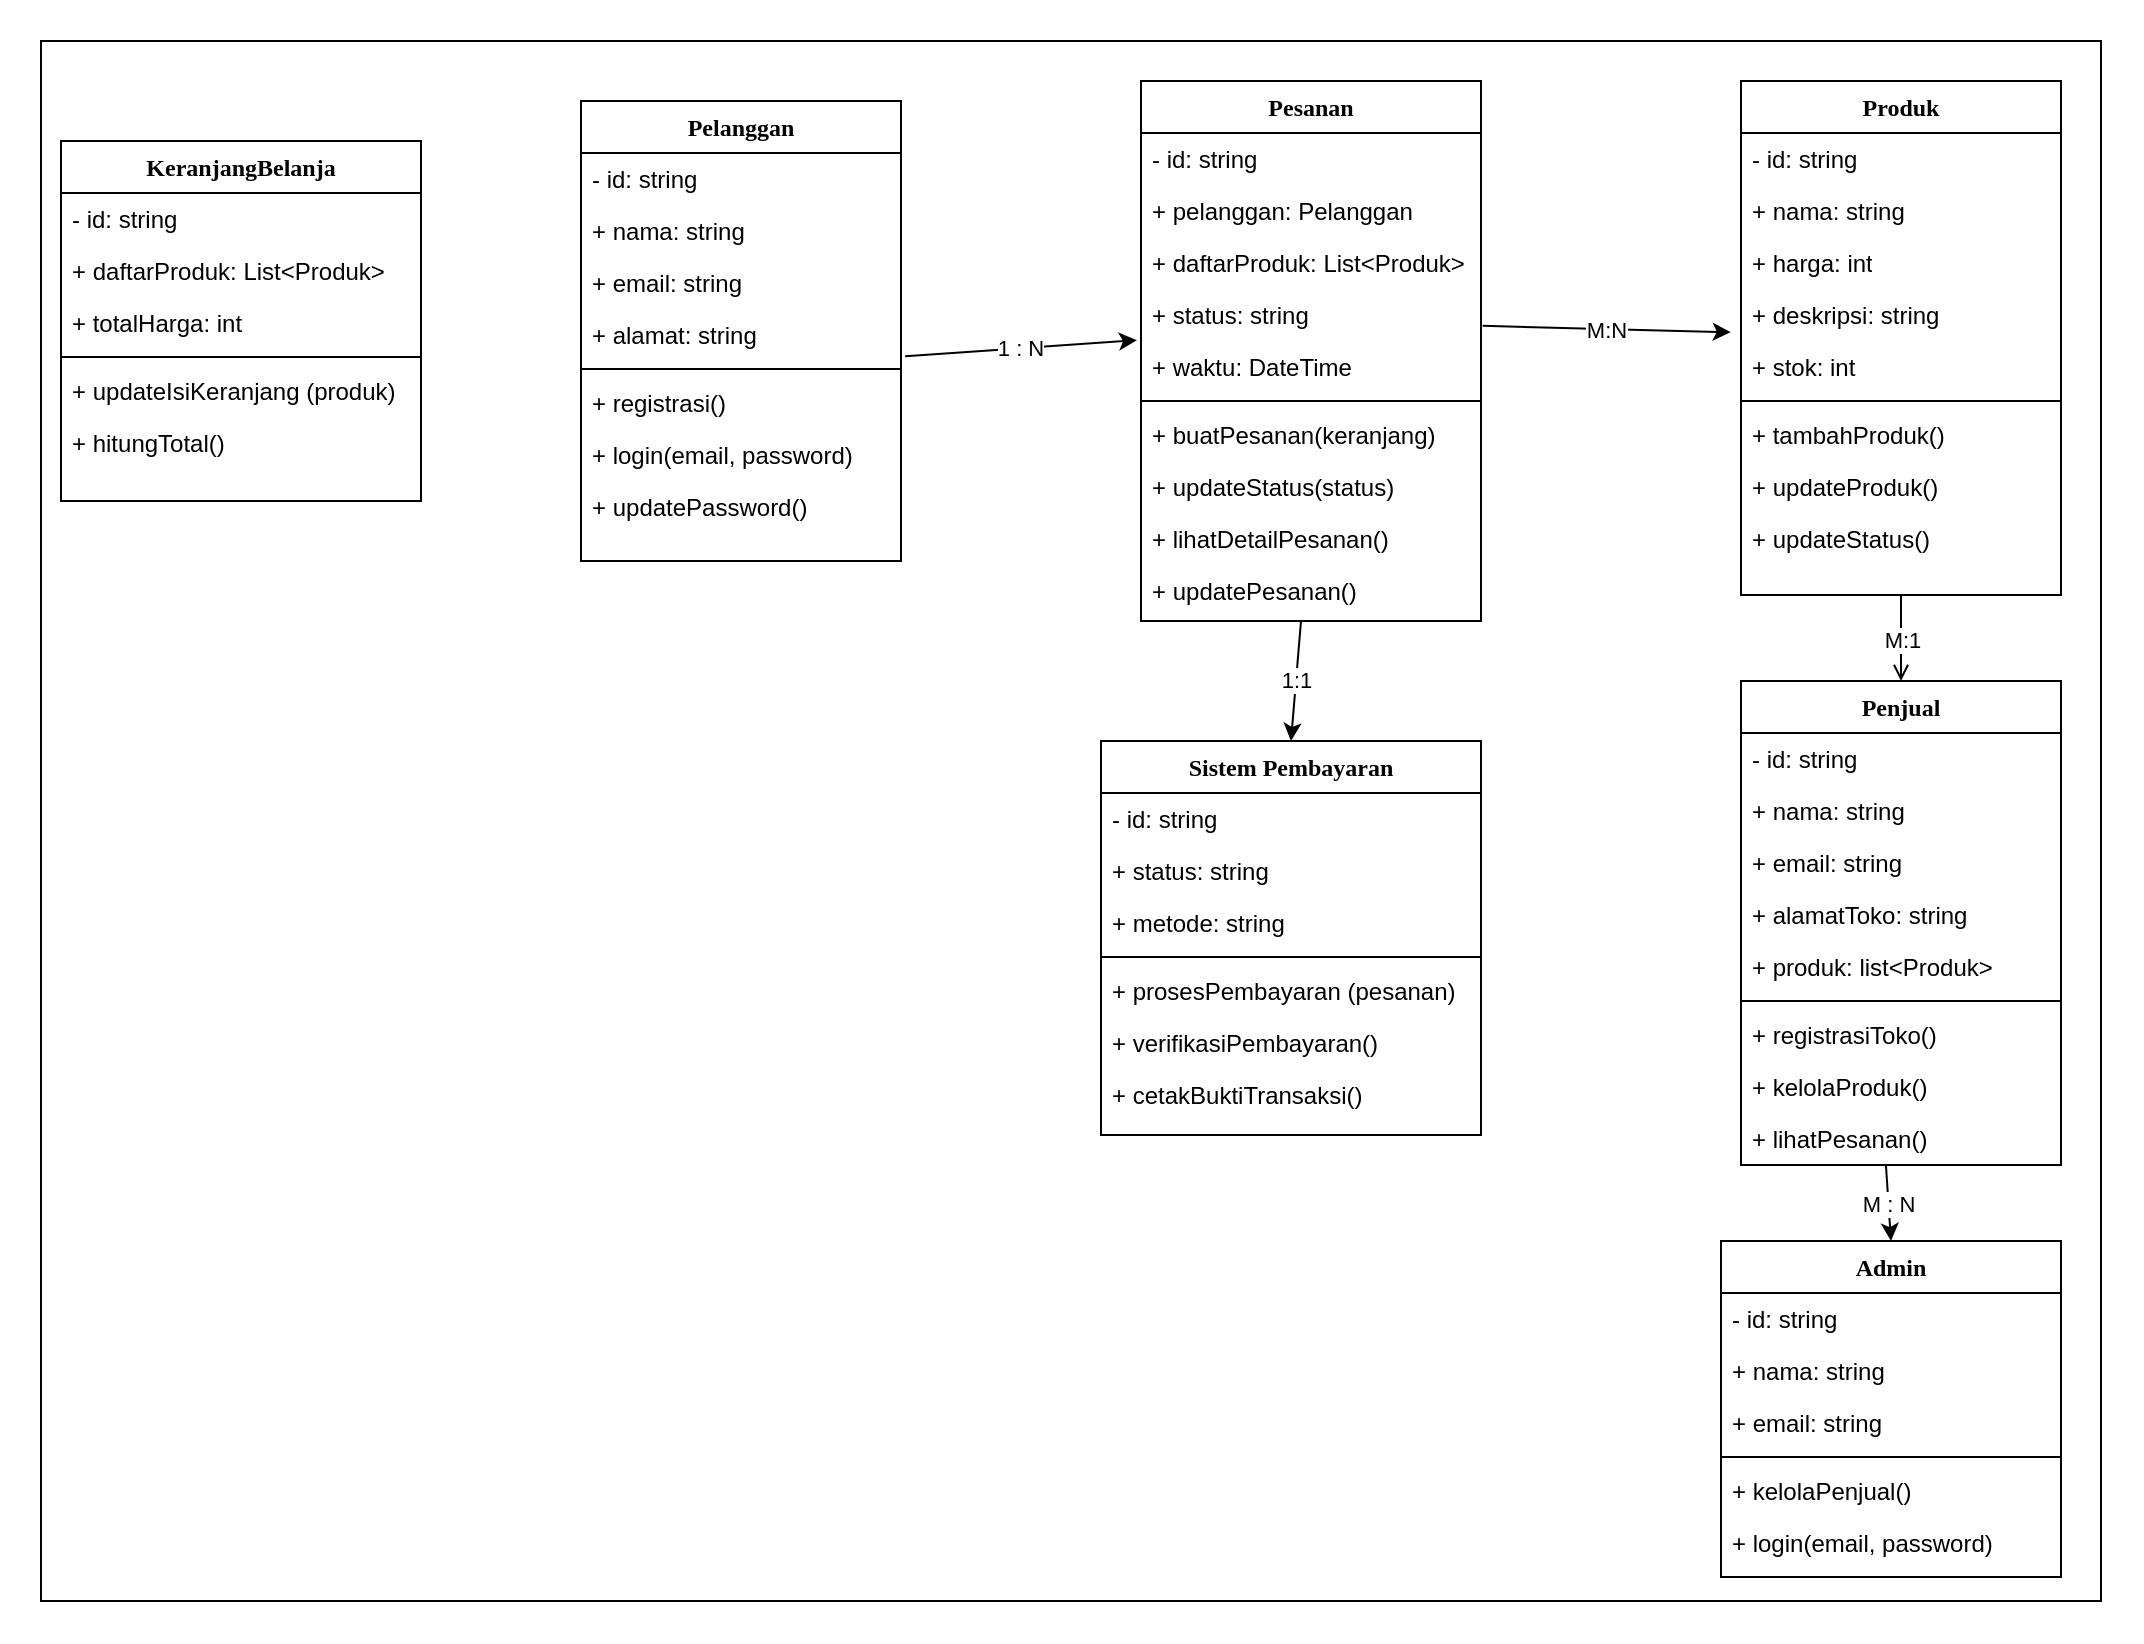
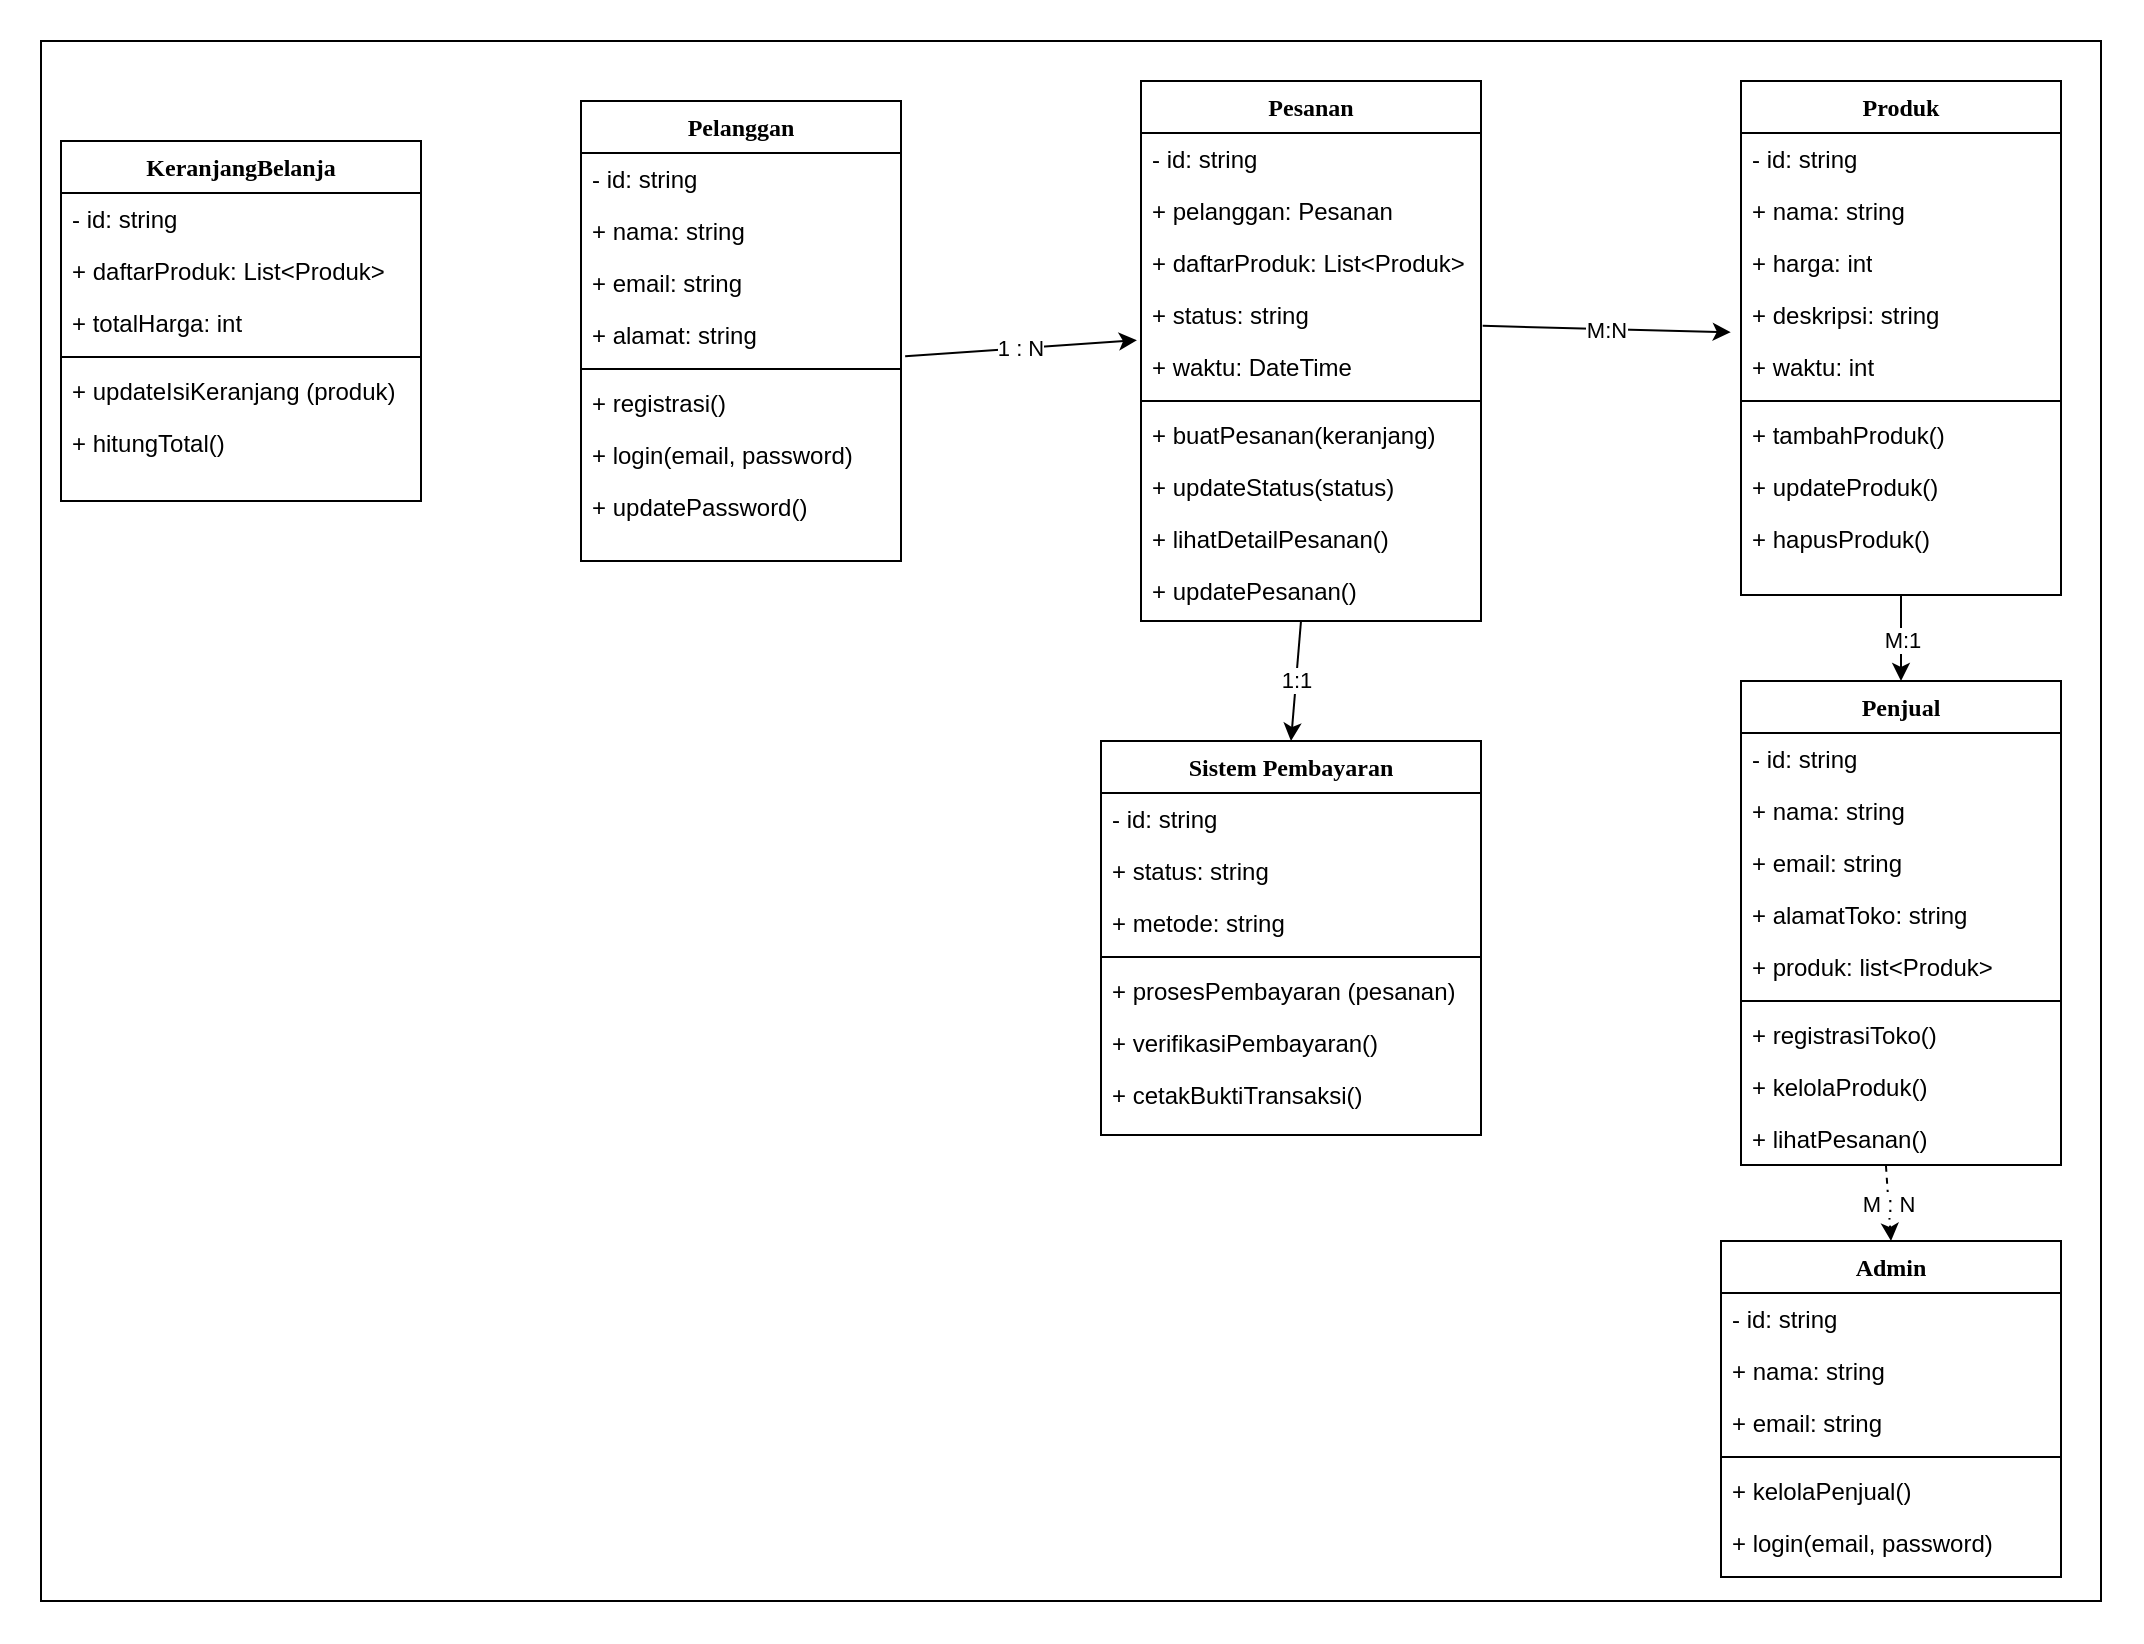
node "+ pelanggan: Pelanggan": label "+ pelanggan: Pelanggan" -> "+ pelanggan: Pesanan"
node "+ stok: int": label "+ stok: int" -> "+ waktu: int"
node "+ updateStatus()": label "+ updateStatus()" -> "+ hapusProduk()"
edge "Produk" -> "Penjual": arrowhead open -> classic
edge "+ lihatPesanan()" -> "Admin": style solid -> dashed
